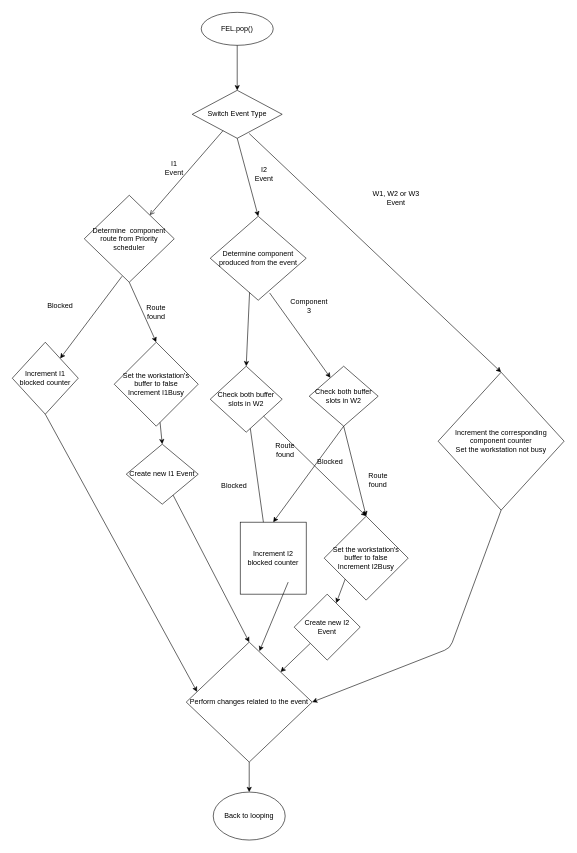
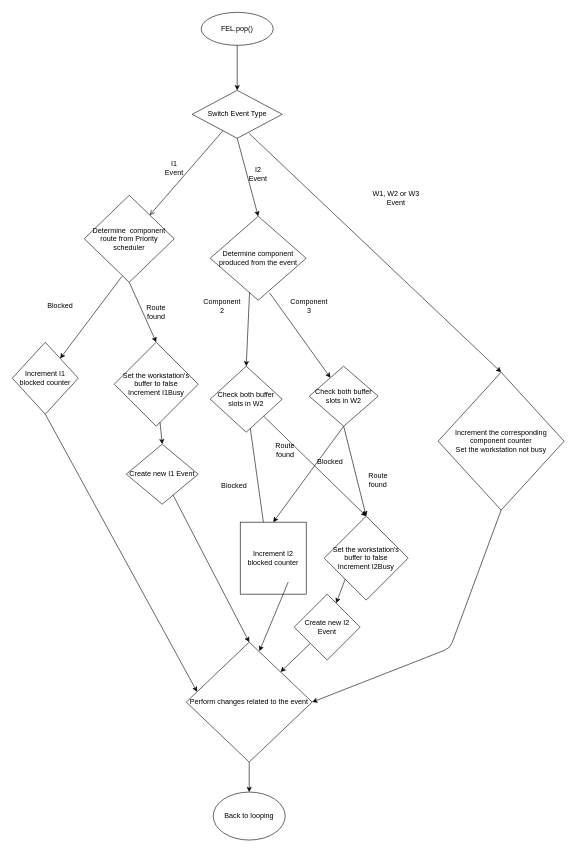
node "I2 Event": moved (264, 174) -> (258, 174)
node "Component 2": added
